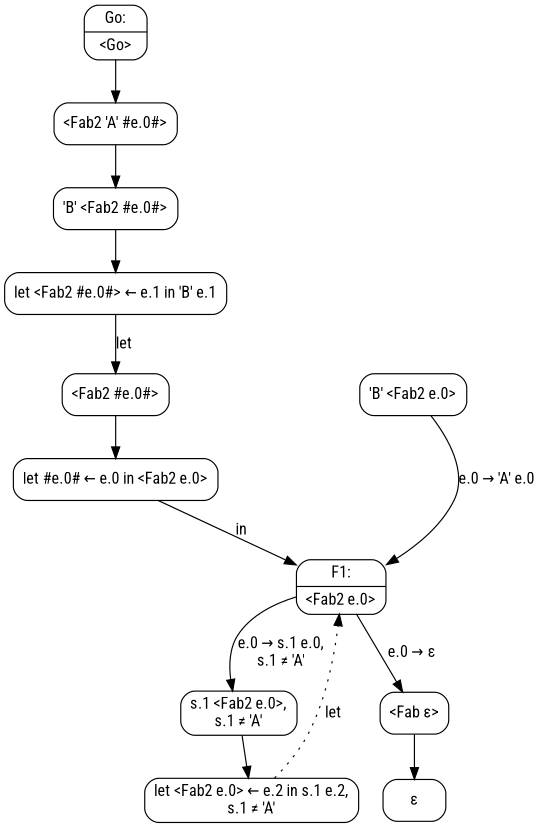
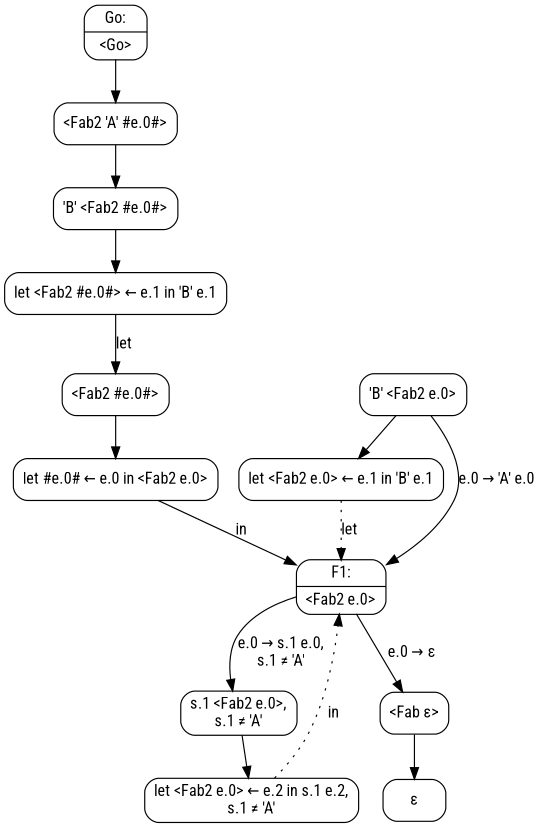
node "let <Fab2 e.0> ← e.1 in 'B' e.1": added
edge "let <Fab2 e.0> ← e.2 in s.1 e.2, s.1 ≠ 'A'" -> "F1:": label "let" -> "in"
